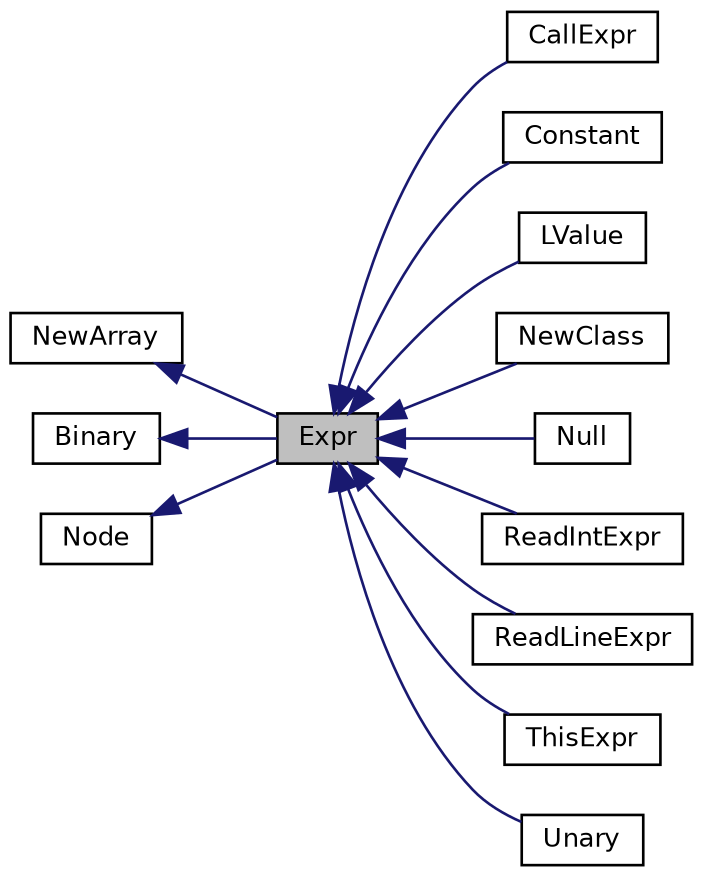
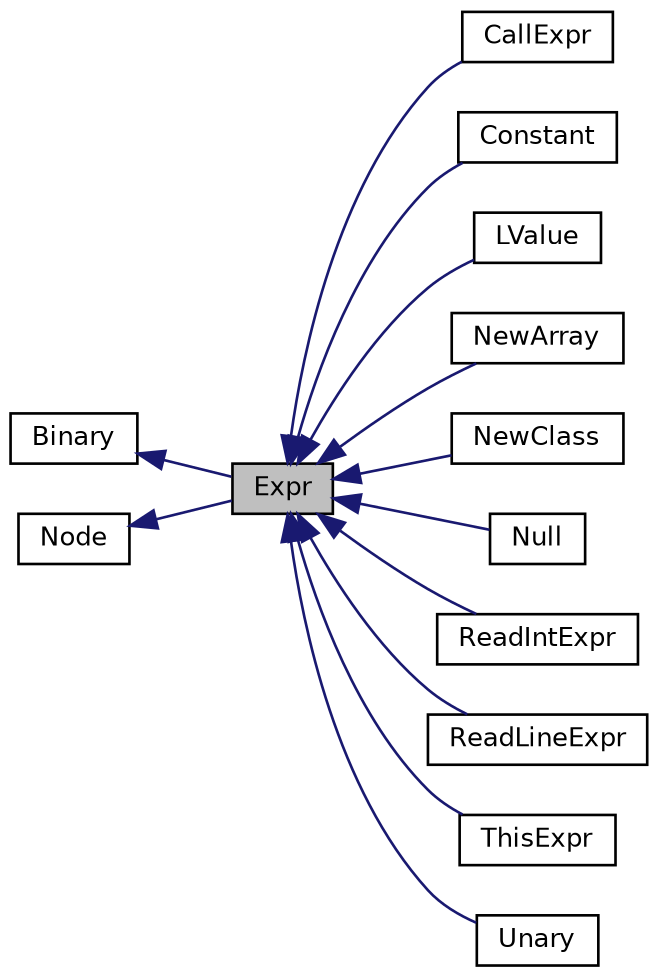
edge "Expr" -> "NewArray": reversed
